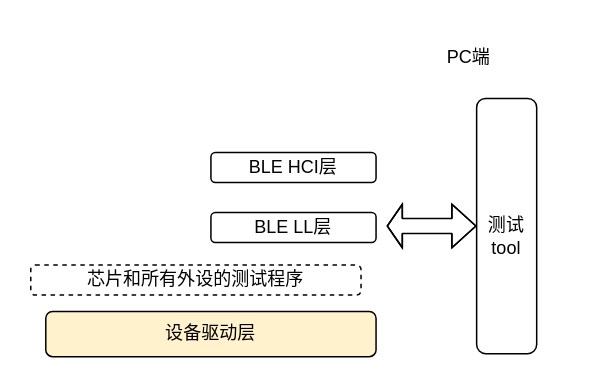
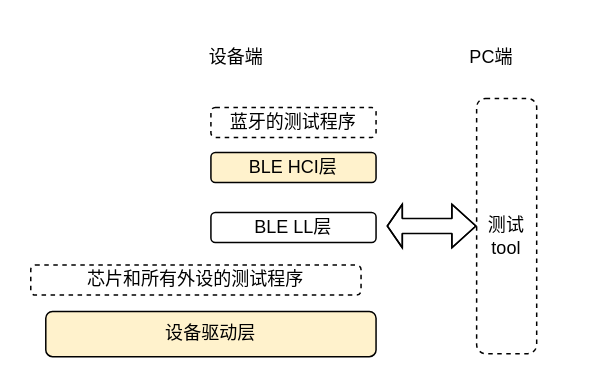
node "设备端": added
node "PC端": moved (469, 57) -> (491, 57)
node "蓝牙的测试程序": added
node "BLE HCI层": fillcolor #ffffff -> #fff2cc
node "测试tool": style solid -> dashed
